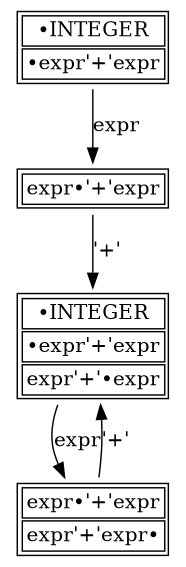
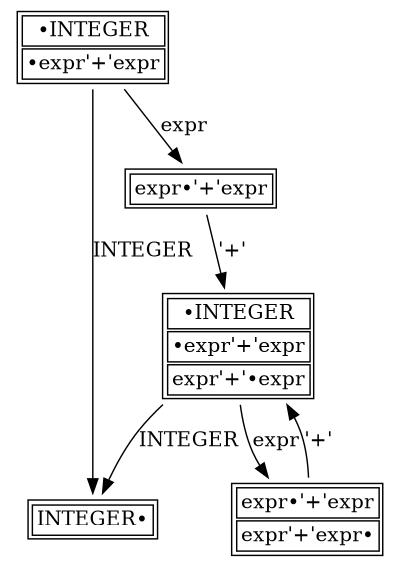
node "INTEGER•": added
